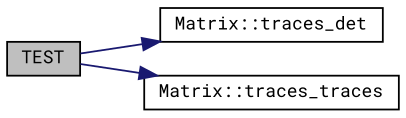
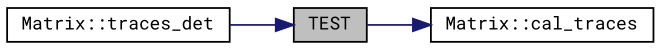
edge "TEST" -> "Matrix::traces_det": reversed
node "Matrix::traces_traces": label "Matrix::traces_traces" -> "Matrix::cal_traces"
